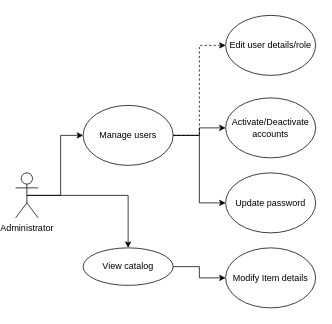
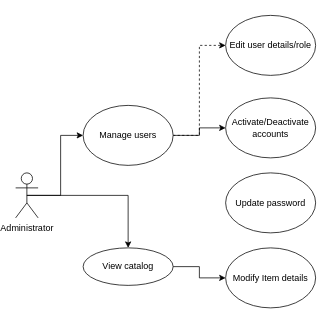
edge "Manage users" -> "Update password": removed
